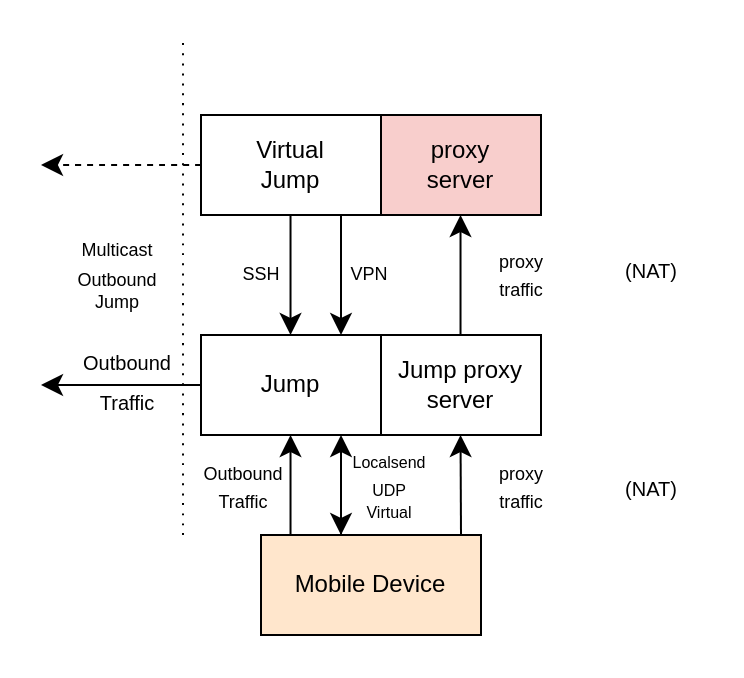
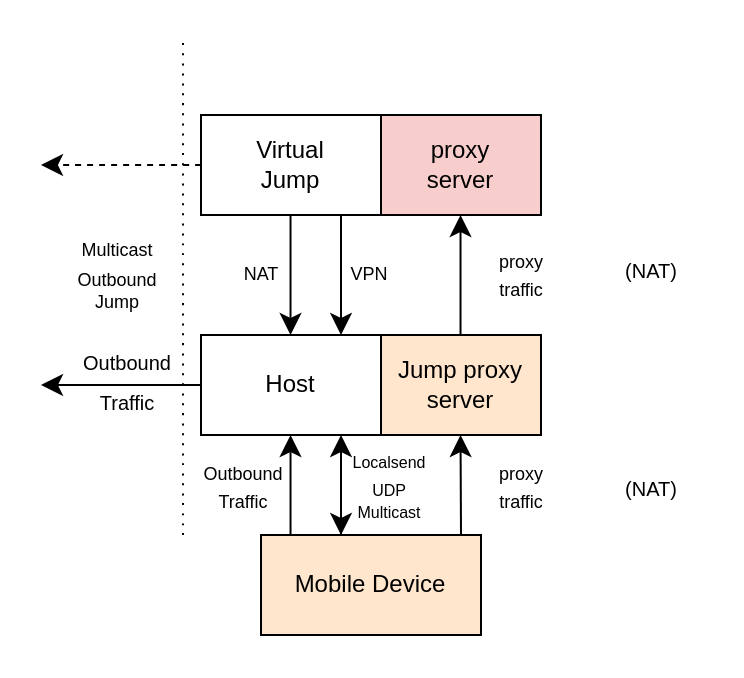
node "SSH": label "SSH" -> "NAT"
node "Jump": label "Jump" -> "Host"
node "Jump proxy server": fillcolor #ffffff -> #ffe6cc
node "Localsend UDP Virtual": label "Localsend UDP Virtual" -> "Localsend UDP Multicast"
